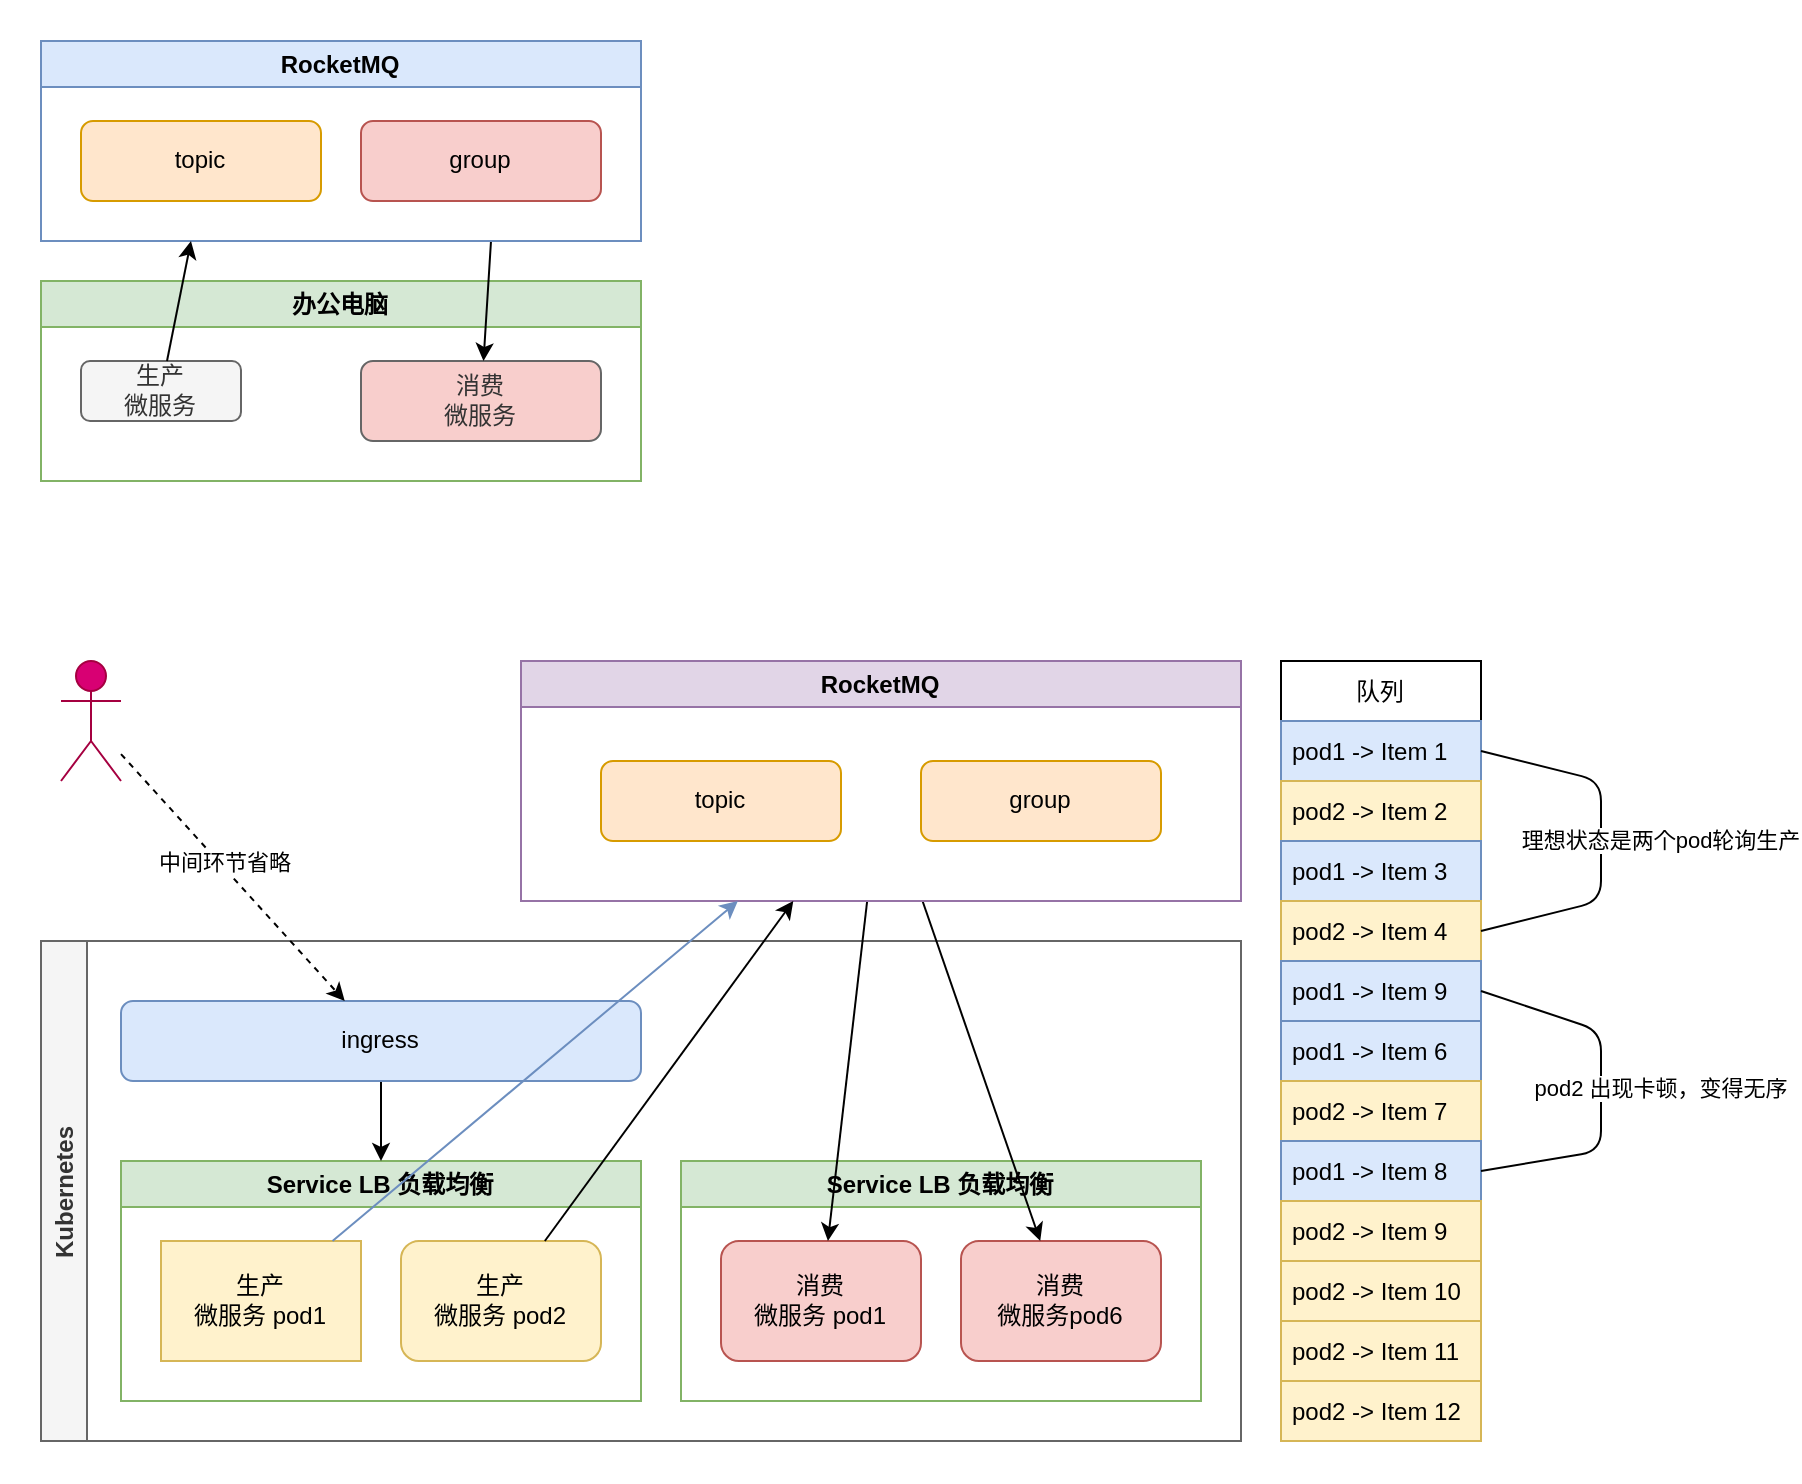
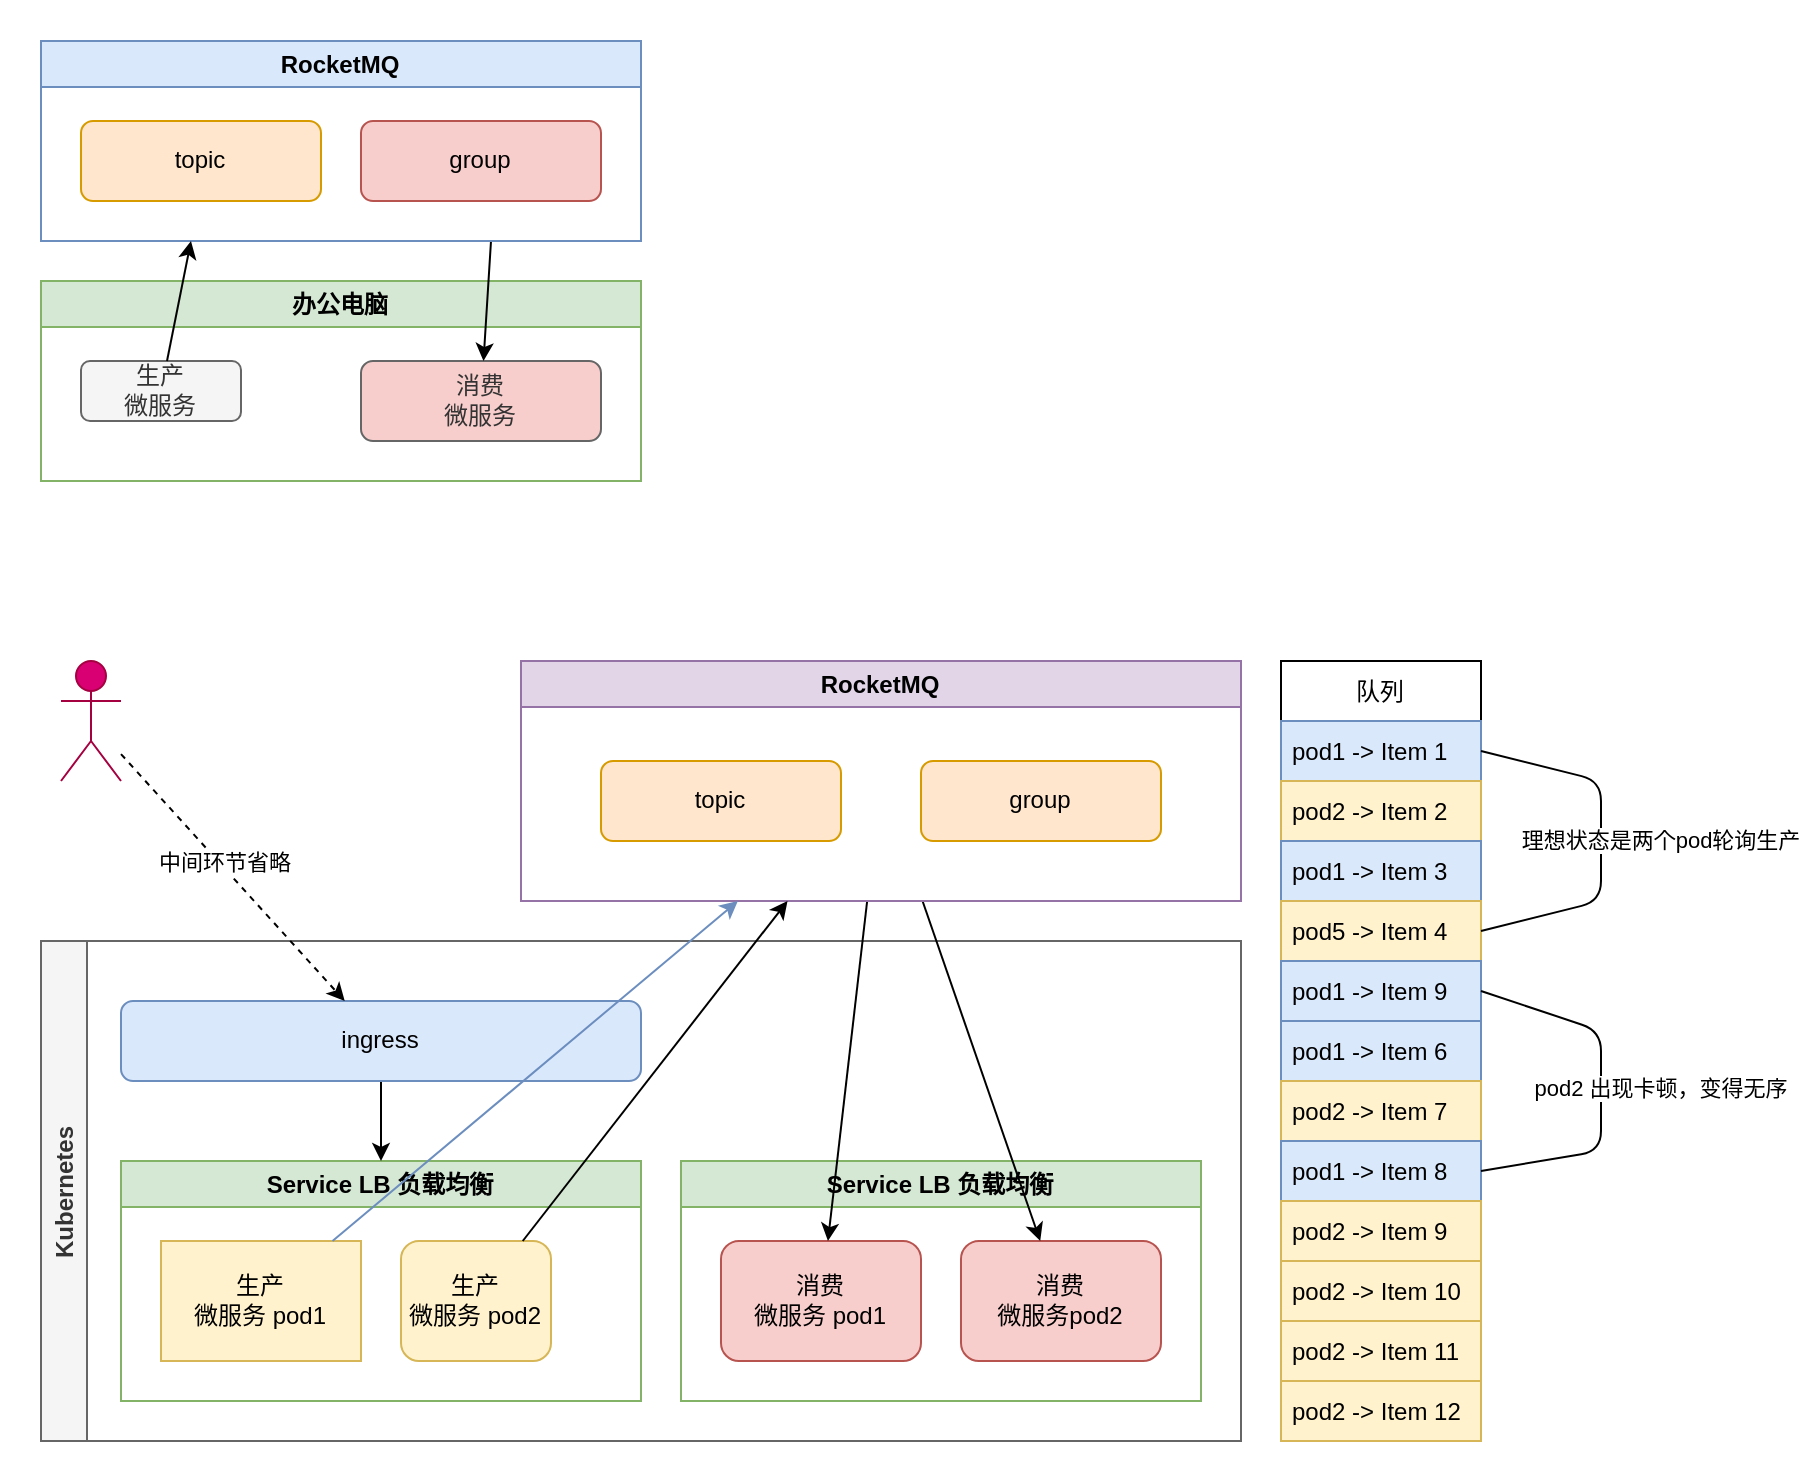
node "pod2 -> Item 4": label "pod2 -> Item 4" -> "pod5 -> Item 4"
node "生产 微服务 pod2": size 200x120 -> 150x120
node "消费 微服务pod6": label "消费 微服务pod6" -> "消费 微服务pod2"
